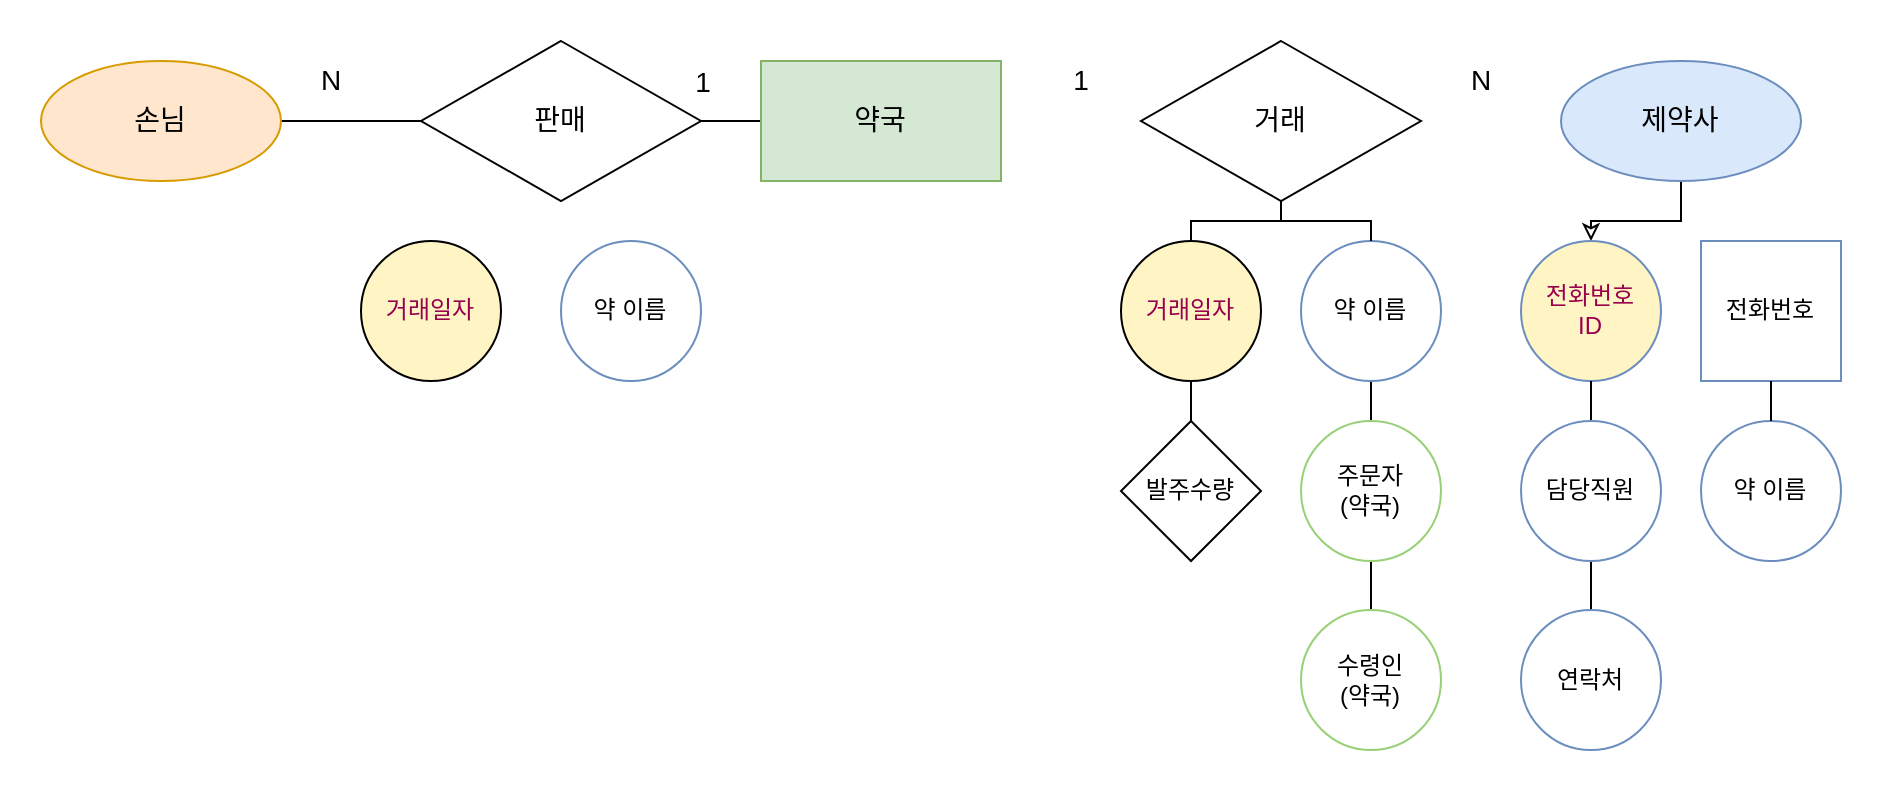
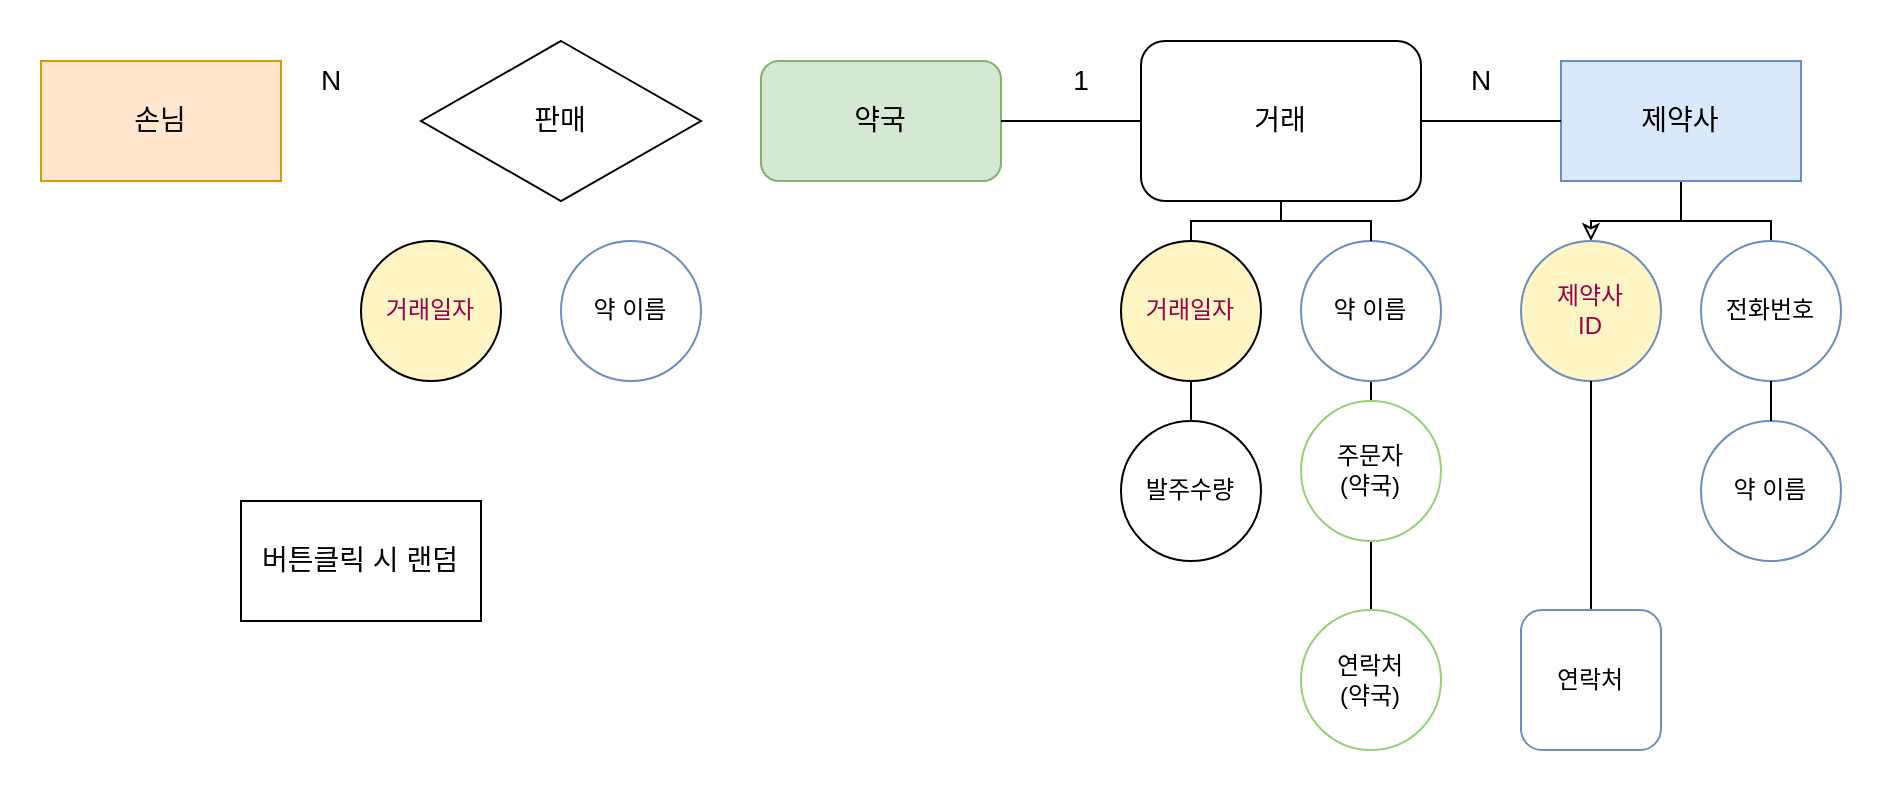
node "손님": shape ellipse -> rectangle
edge "손님" -- "약국": removed, label "1"
node "약국": shape rectangle -> rounded rectangle
edge "약국" -- "거래": added
node "거래": shape diamond -> rounded rectangle
edge "거래" -- "제약사": added
node "제약사": shape ellipse -> rectangle
edge "제약사" -- "전화번호": added
node "전화번호 ID": label "전화번호 ID" -> "제약사 ID"
node "전화번호": shape rectangle -> ellipse
node "발주수량": shape diamond -> ellipse
node "주문자 (약국)": moved (1371, 491) -> (1371, 471)
node "담당직원": removed
node "버튼클릭 시 랜덤": added
node "연락처": shape ellipse -> rounded rectangle
node "수령인 (약국)": label "수령인 (약국)" -> "연락처 (약국)"
